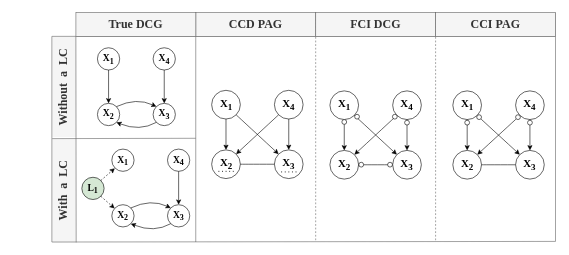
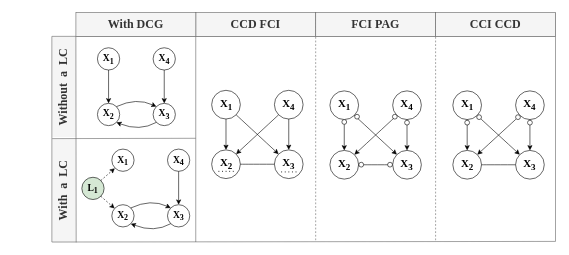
node "True DCG": label "True DCG" -> "With DCG"
node "CCD PAG": label "CCD PAG" -> "CCD FCI"
node "FCI DCG": label "FCI DCG" -> "FCI PAG"
node "CCI PAG": label "CCI PAG" -> "CCI CCD"
